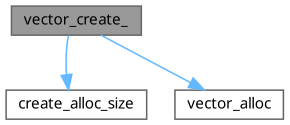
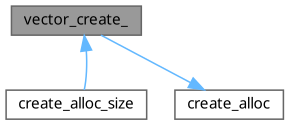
edge "vector_create_" -> "create_alloc_size": reversed
node "vector_alloc": label "vector_alloc" -> "create_alloc"
